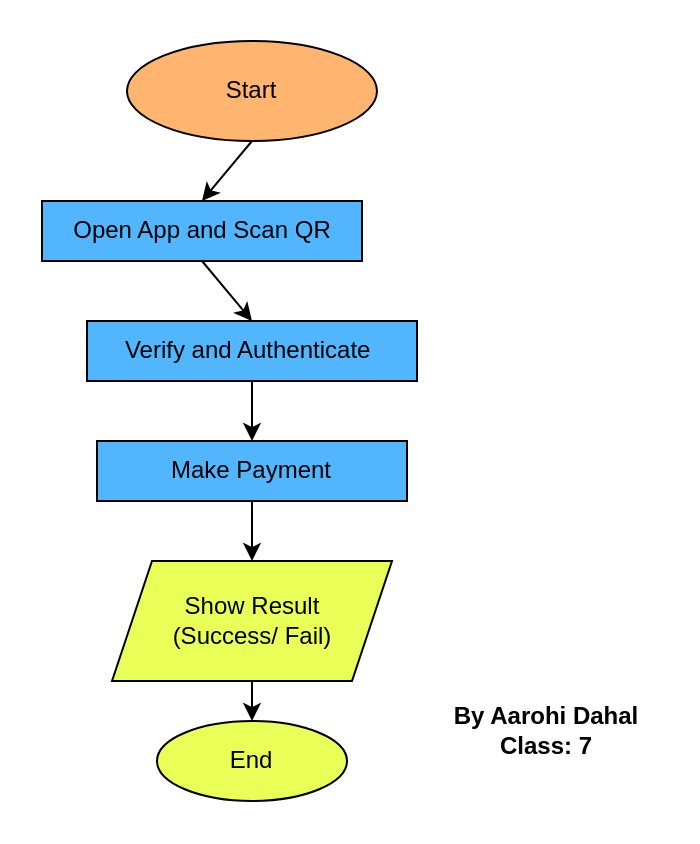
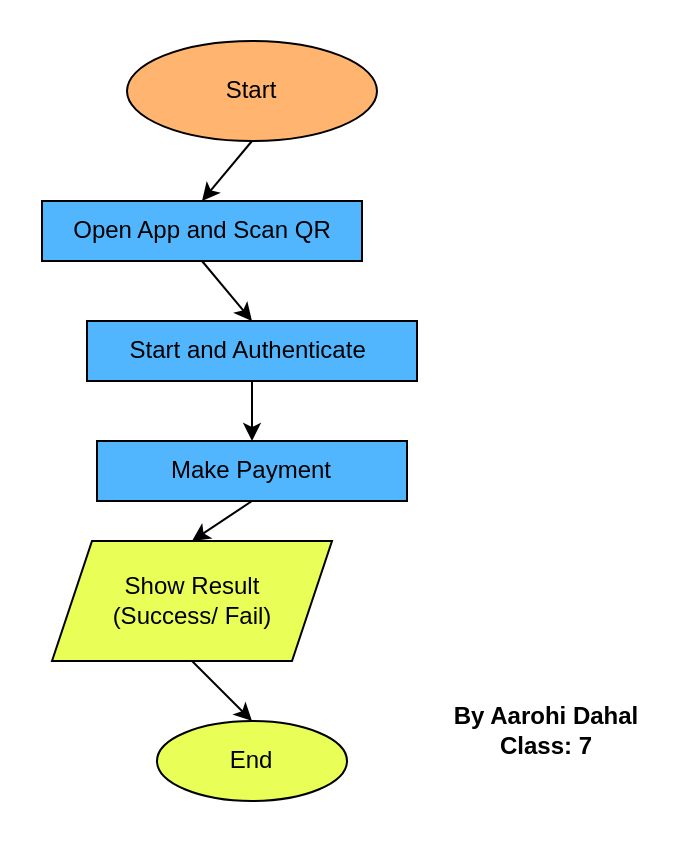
node "Verify and Authenticate": label "Verify and Authenticate" -> "Start and Authenticate"
node "Show Result (Success/ Fail)": moved (252, 621) -> (192, 601)
